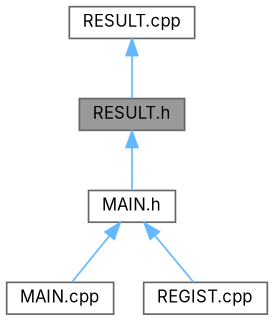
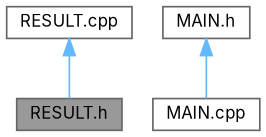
edge "MAIN.h" -> "RESULT.h": removed
node "REGIST.cpp": removed
